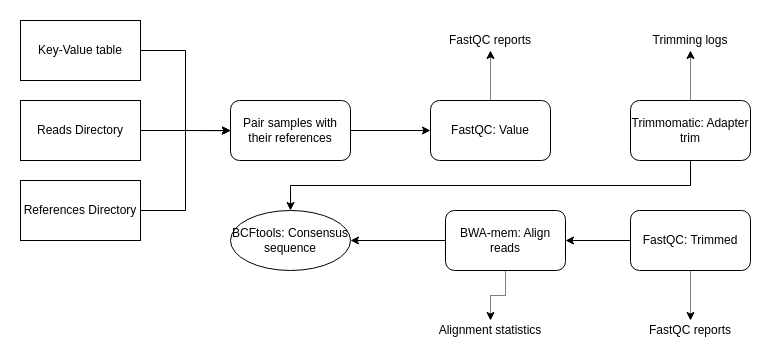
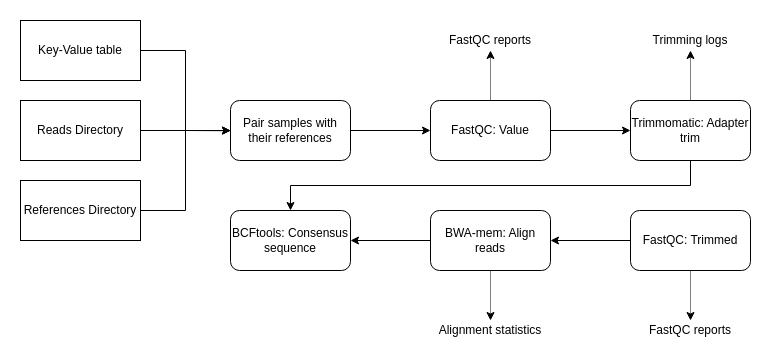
edge "FastQC: Value" -> "Trimmomatic: Adapter trim": added
node "BCFtools: Consensus sequence": shape ellipse -> rounded rectangle
node "BWA-mem: Align reads": moved (506, 241) -> (491, 241)
